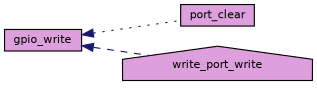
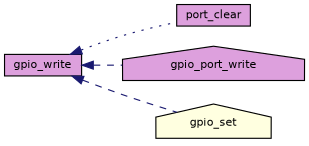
node "write_port_write": label "write_port_write" -> "gpio_port_write"
node "gpio_set": added
